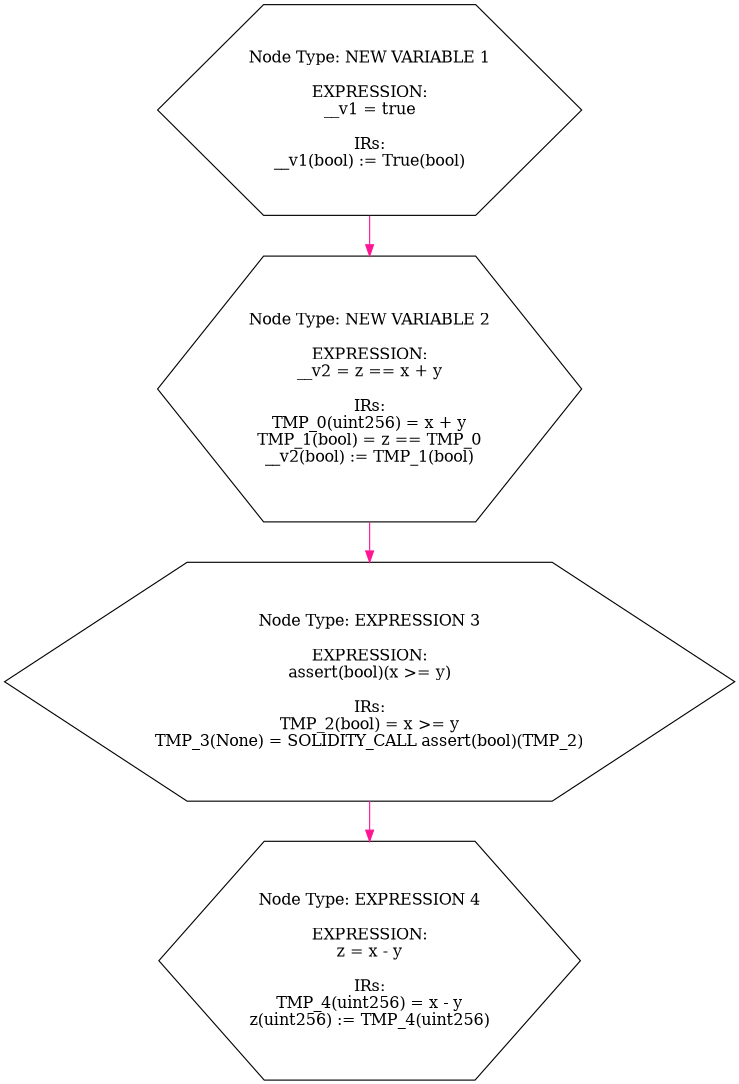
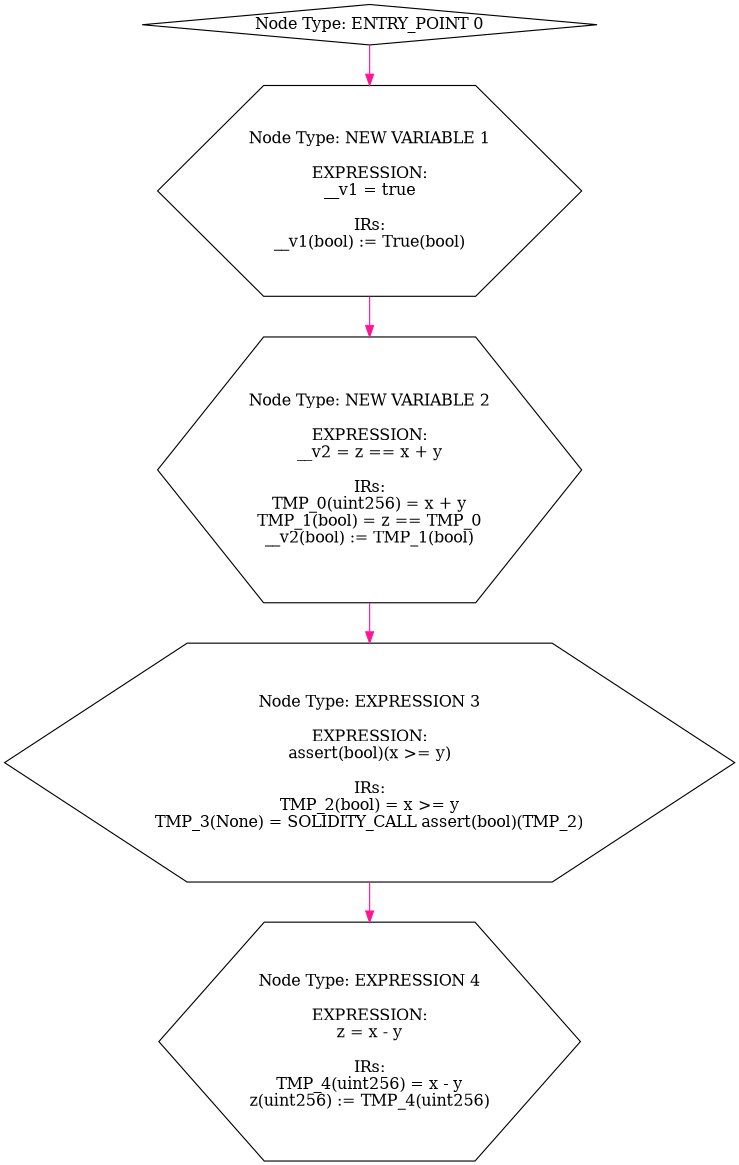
node "Node Type: ENTRY_POINT 0": added
